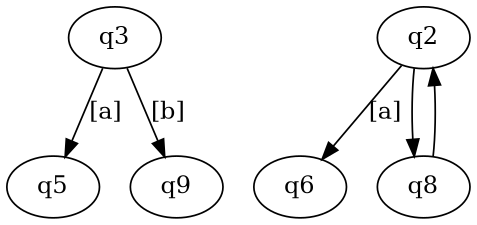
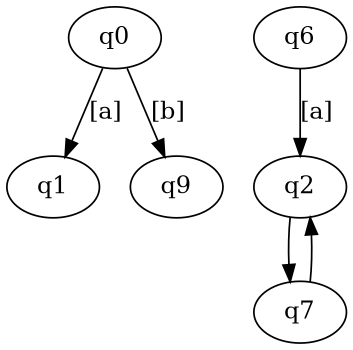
node "q3": label "q3" -> "q0"
edge "q2" -> "q6": reversed
node "q5": label "q5" -> "q1"
node "q8": label "q8" -> "q7"
